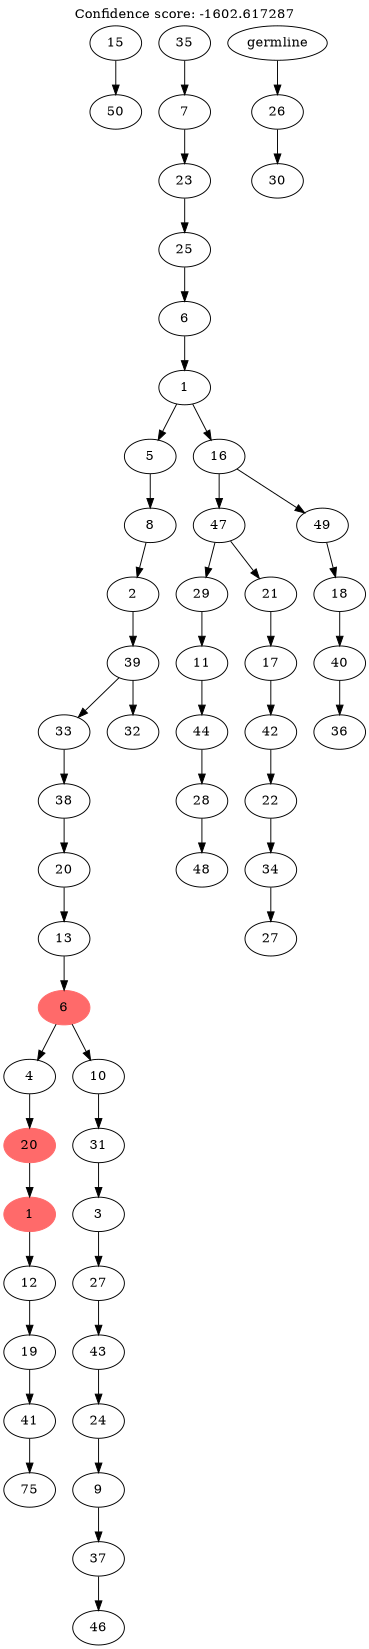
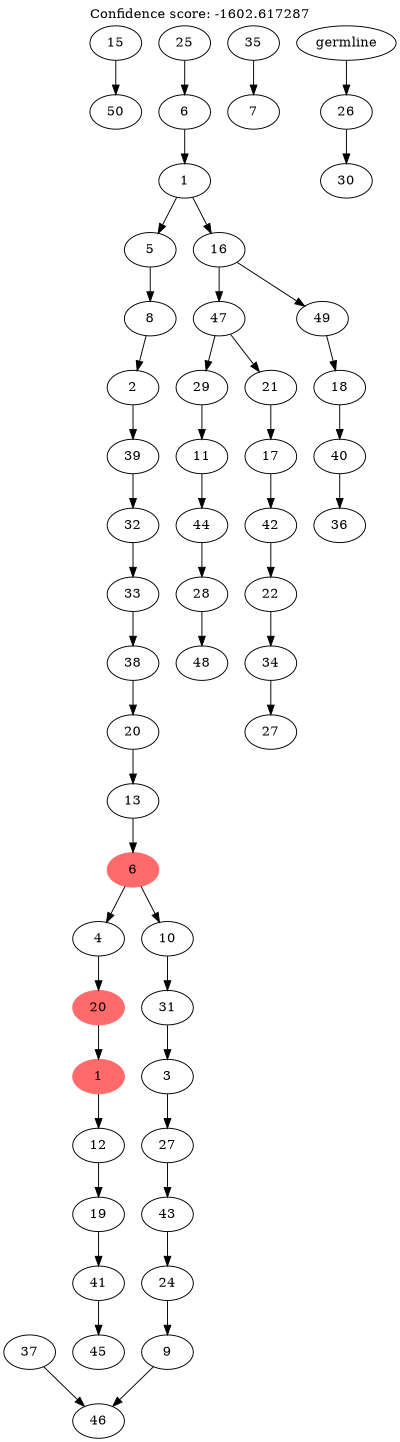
node "23": removed
edge "39" -> "33": now "32" -> "33"
node "75": label "75" -> "45"
edge "9" -> "37": now "9" -> "46"
